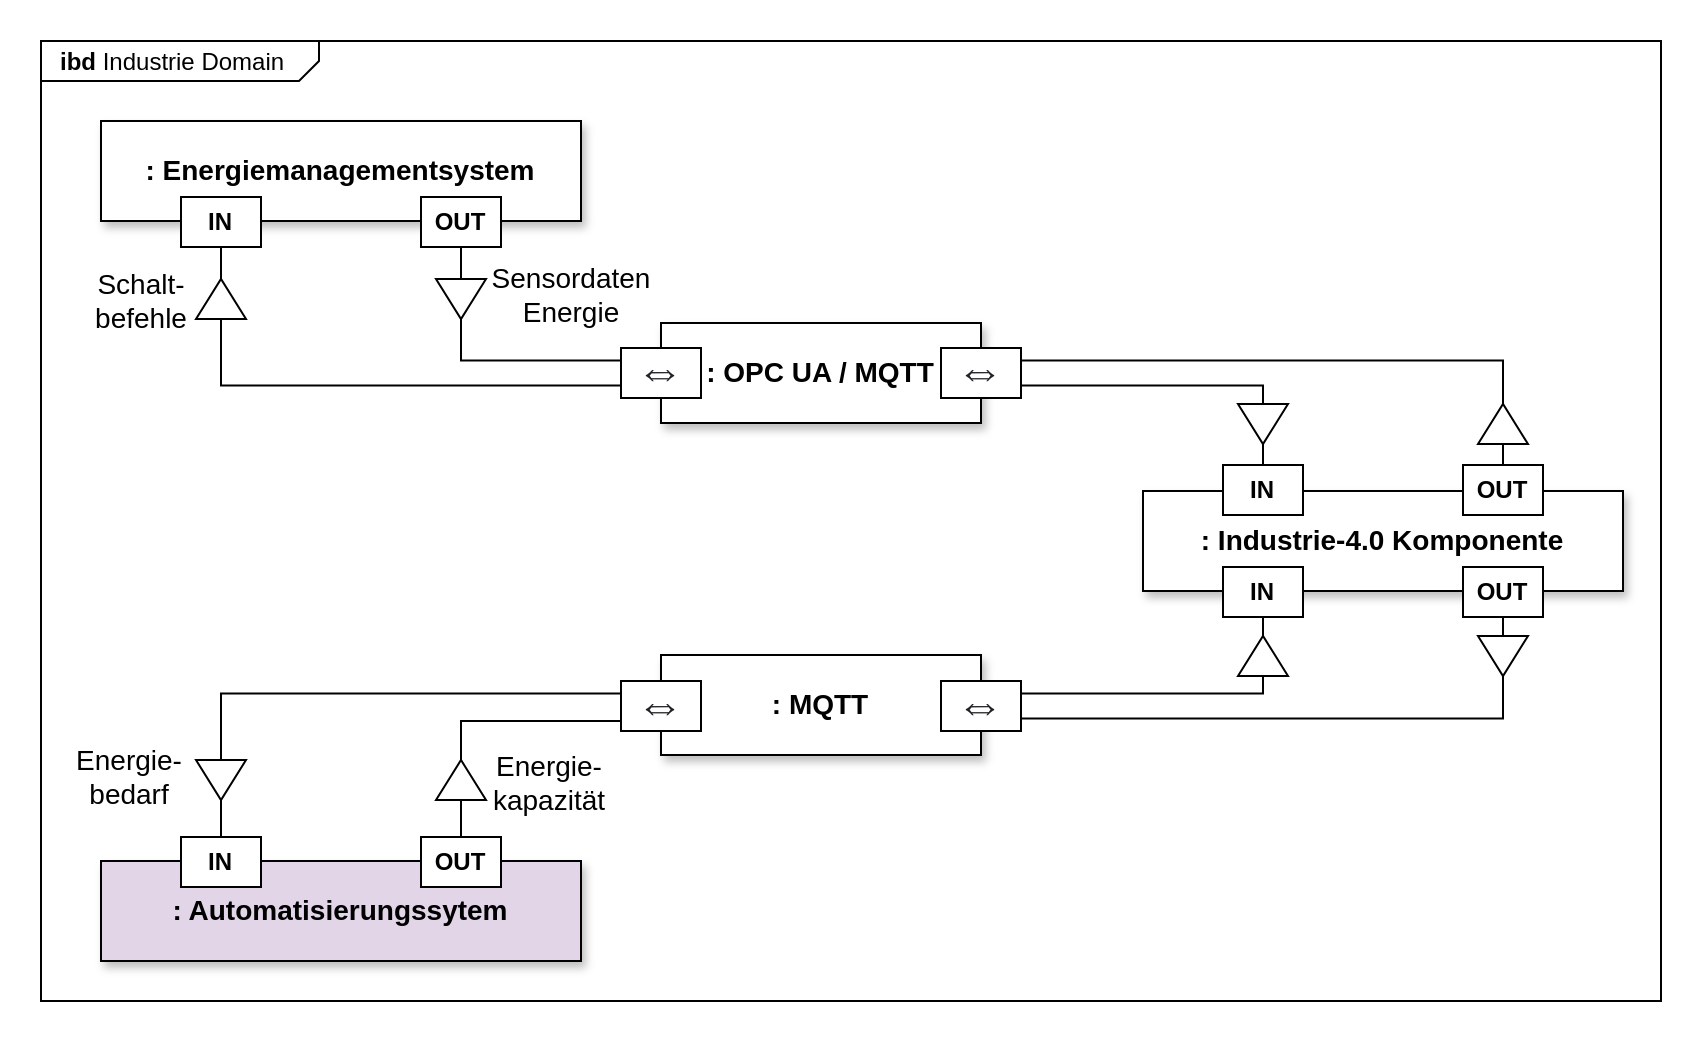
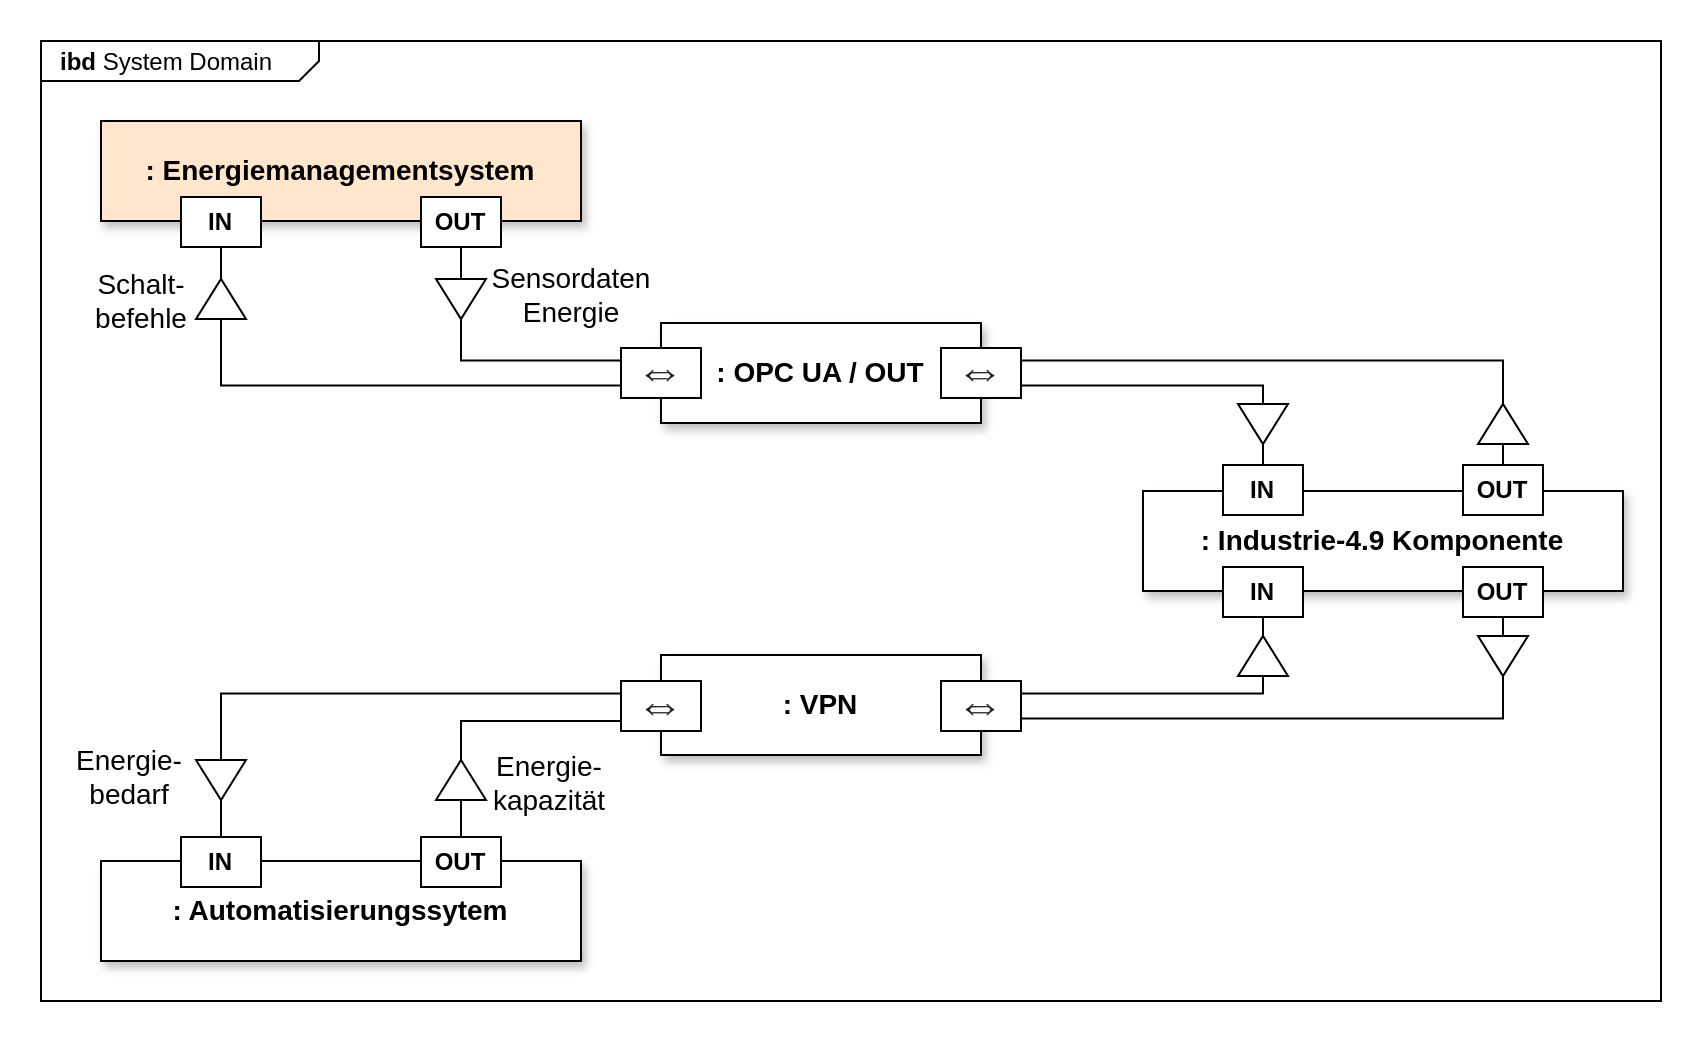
node "ibd Industrie Domain": label "ibd Industrie Domain" -> "ibd System Domain"
node ": Energiemanagementsystem": fillcolor #ffffff -> #ffe6cc
node ": OPC UA / MQTT": label ": OPC UA / MQTT" -> ": OPC UA / OUT"
node ": Industrie-4.0 Komponente": label ": Industrie-4.0 Komponente" -> ": Industrie-4.9 Komponente"
node ": MQTT": label ": MQTT" -> ": VPN"
node ": Automatisierungssytem": fillcolor #e1d5e7 -> #ffffff
